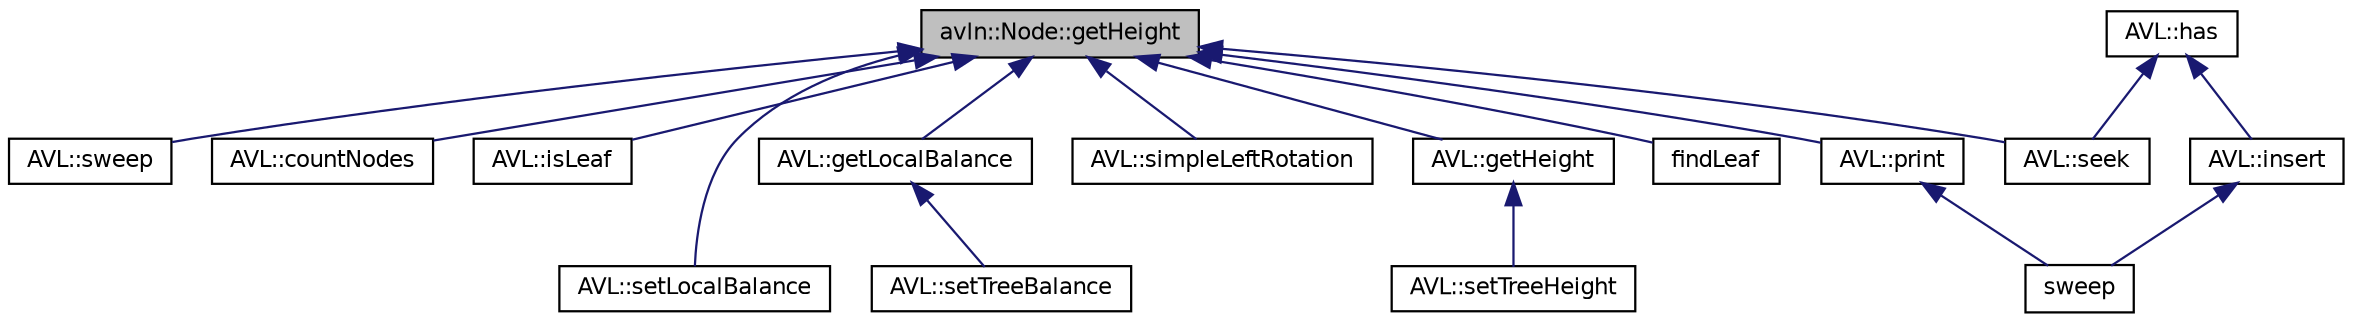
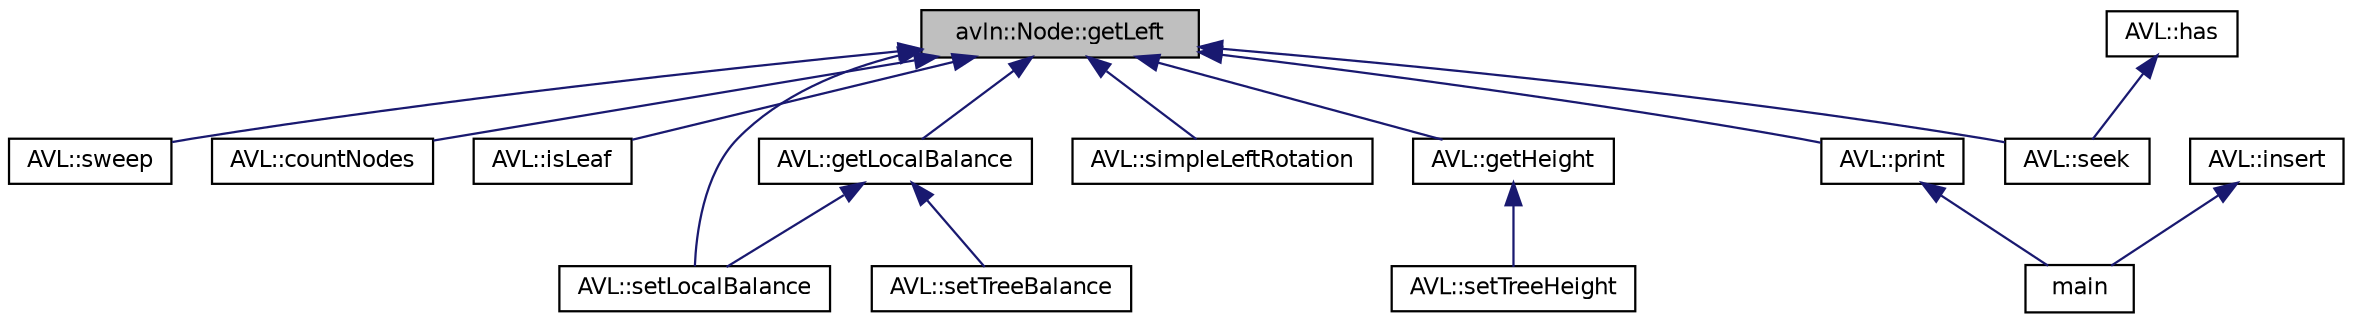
node "avln::Node::getHeight": label "avln::Node::getHeight" -> "avln::Node::getLeft"
edge "AVL::insert" -> "AVL::has": removed
node "findLeaf": removed
edge "AVL::setLocalBalance" -> "AVL::getLocalBalance": added
node "sweep": label "sweep" -> "main"
